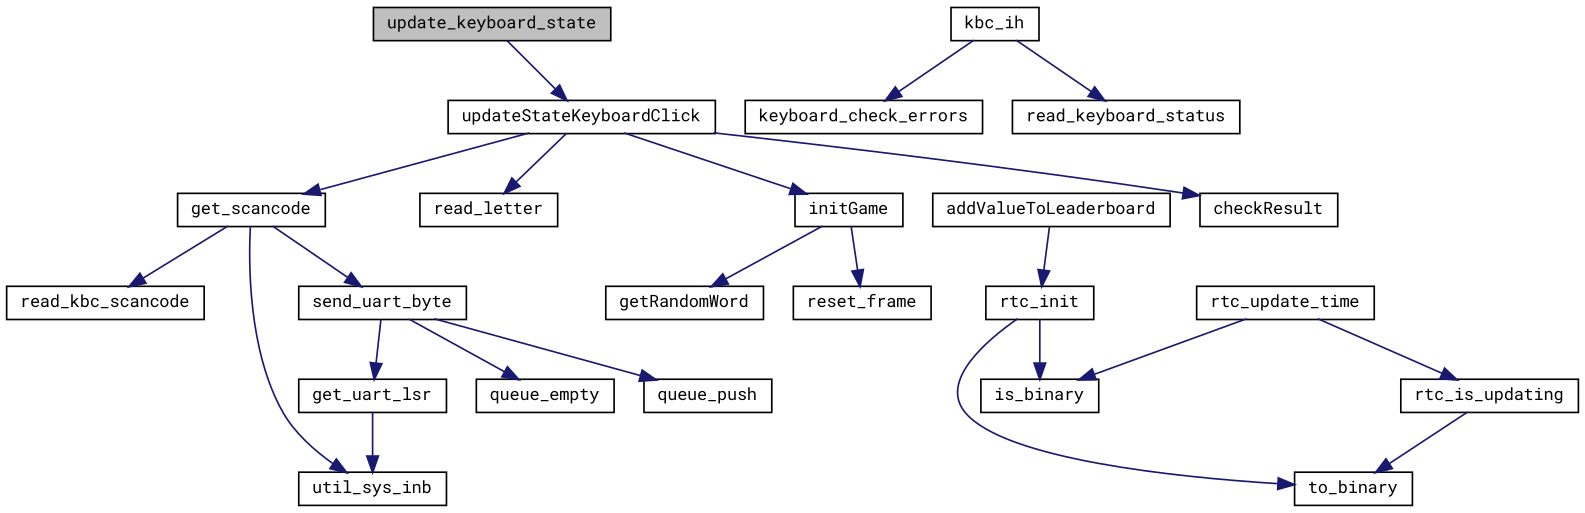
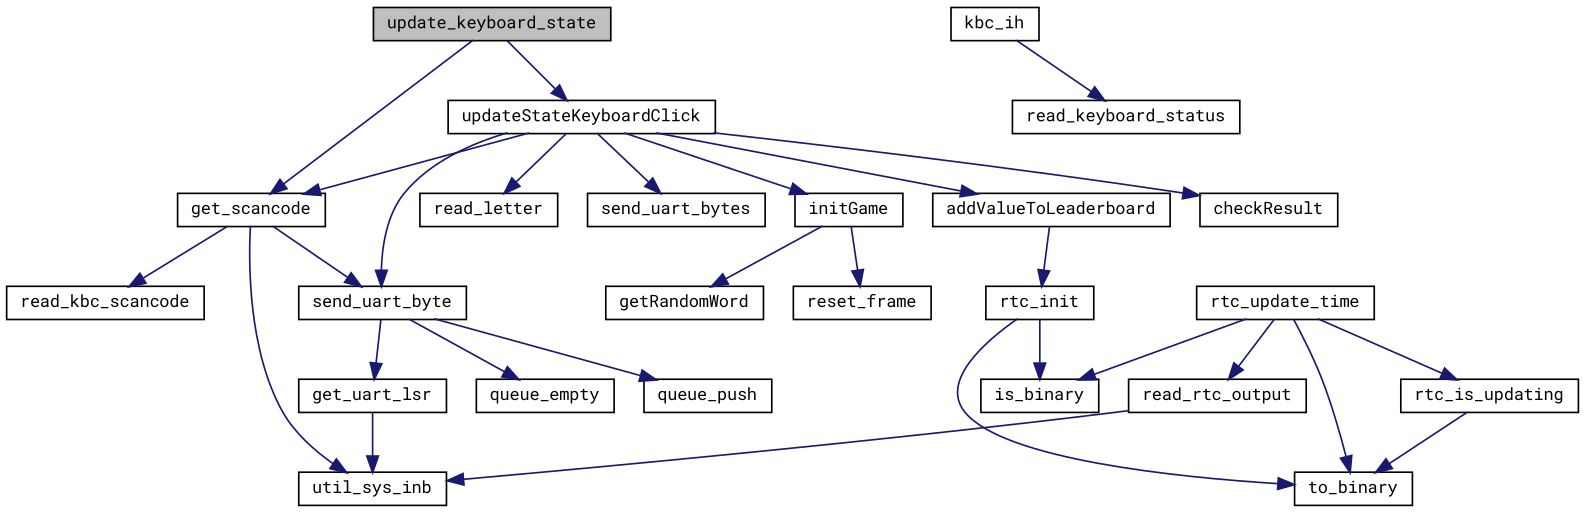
edge "update_keyboard_state" -> "get_scancode": added
node "keyboard_check_errors": removed
edge "updateStateKeyboardClick" -> "addValueToLeaderboard": added
edge "updateStateKeyboardClick" -> "send_uart_byte": added
node "send_uart_bytes": added
edge "rtc_update_time" -> "to_binary": added
node "read_rtc_output": added
